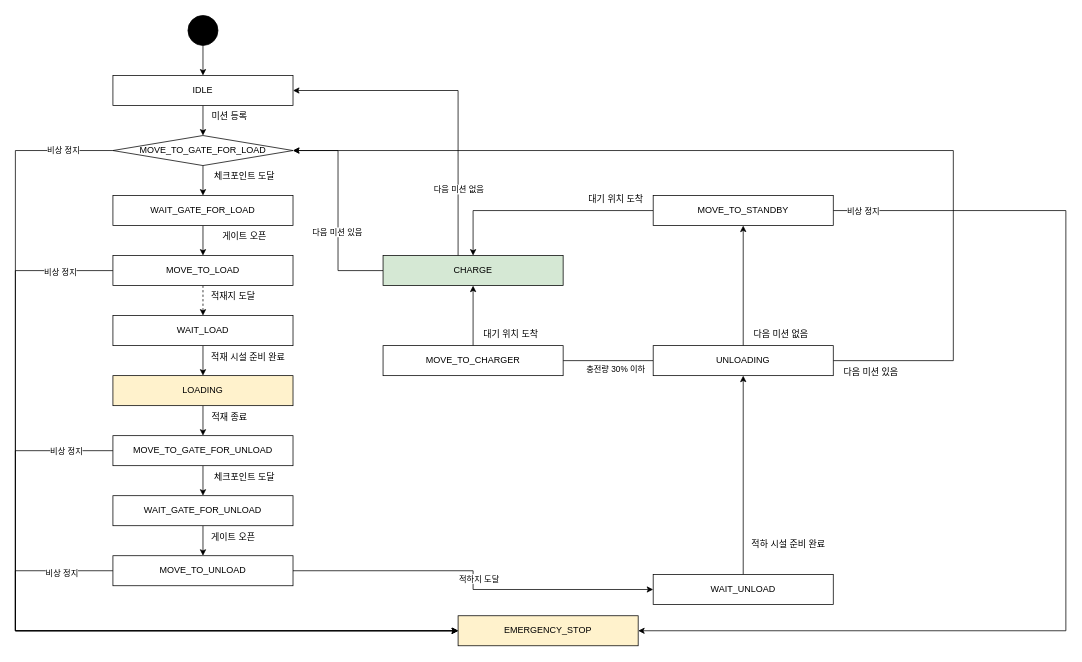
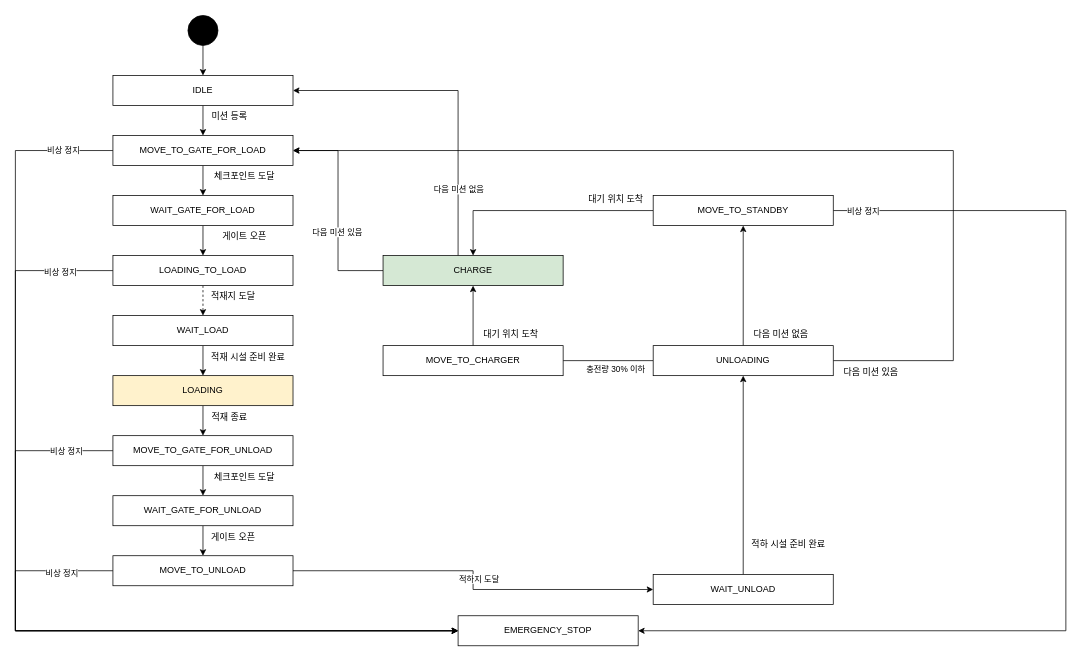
node "MOVE_TO_GATE_FOR_LOAD": shape diamond -> rectangle
node "MOVE_TO_LOAD": label "MOVE_TO_LOAD" -> "LOADING_TO_LOAD"
node "EMERGENCY_STOP": fillcolor #fff2cc -> #ffffff
